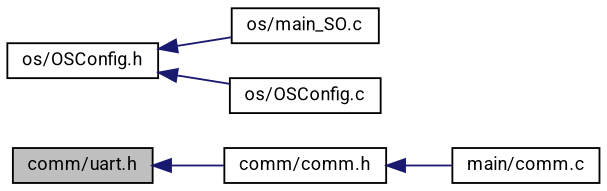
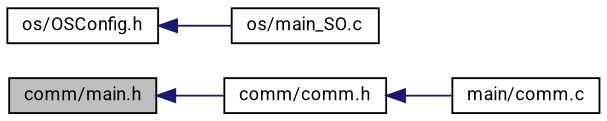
node "os/OSConfig.c": removed
node "comm/uart.h": label "comm/uart.h" -> "comm/main.h"
